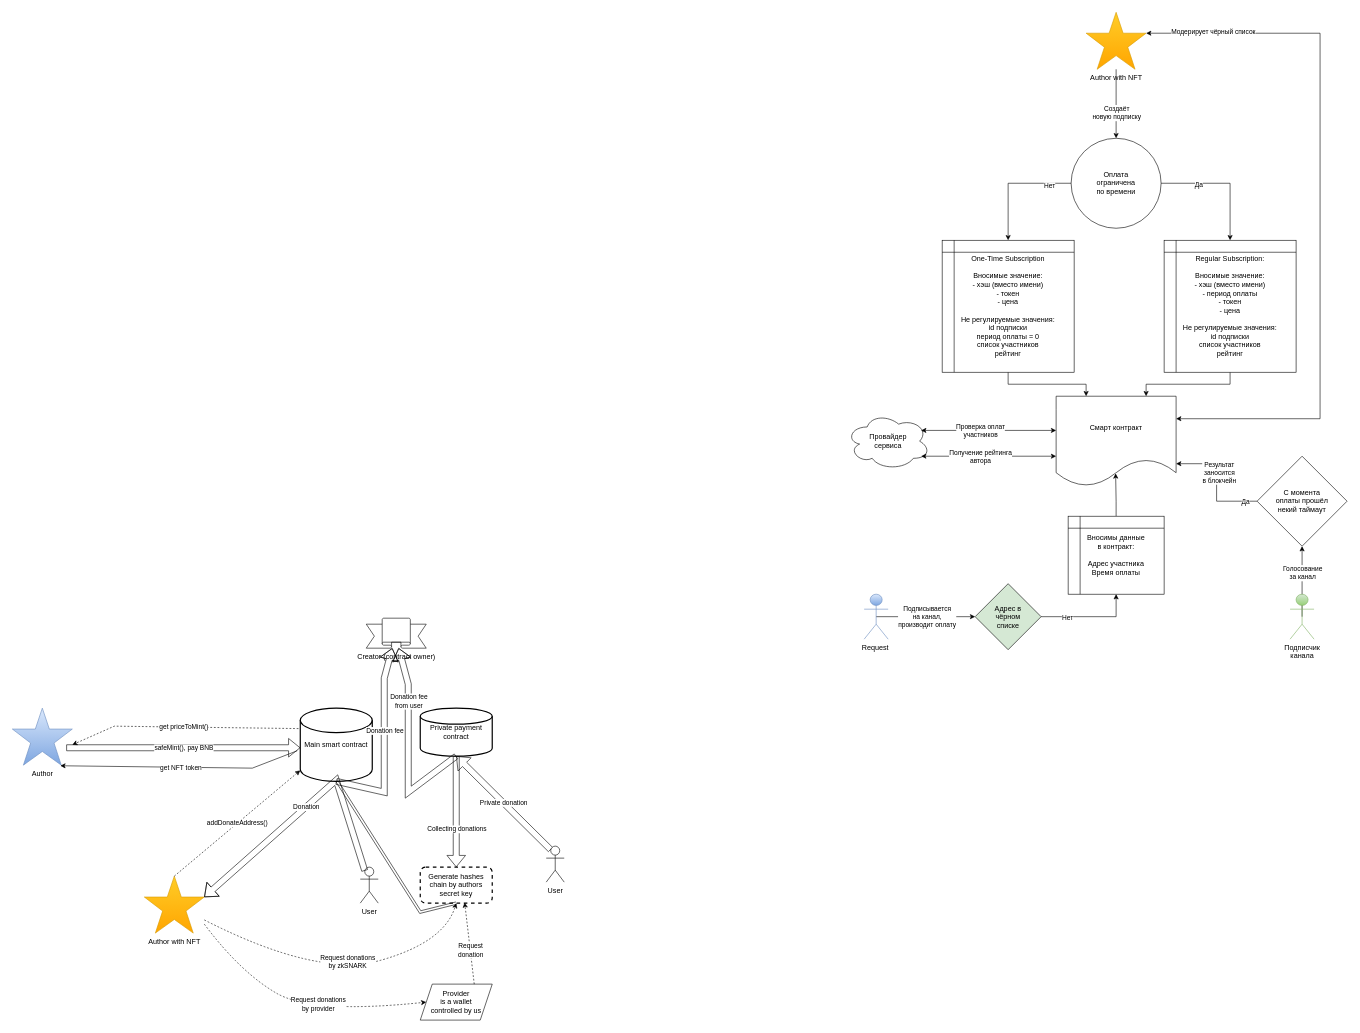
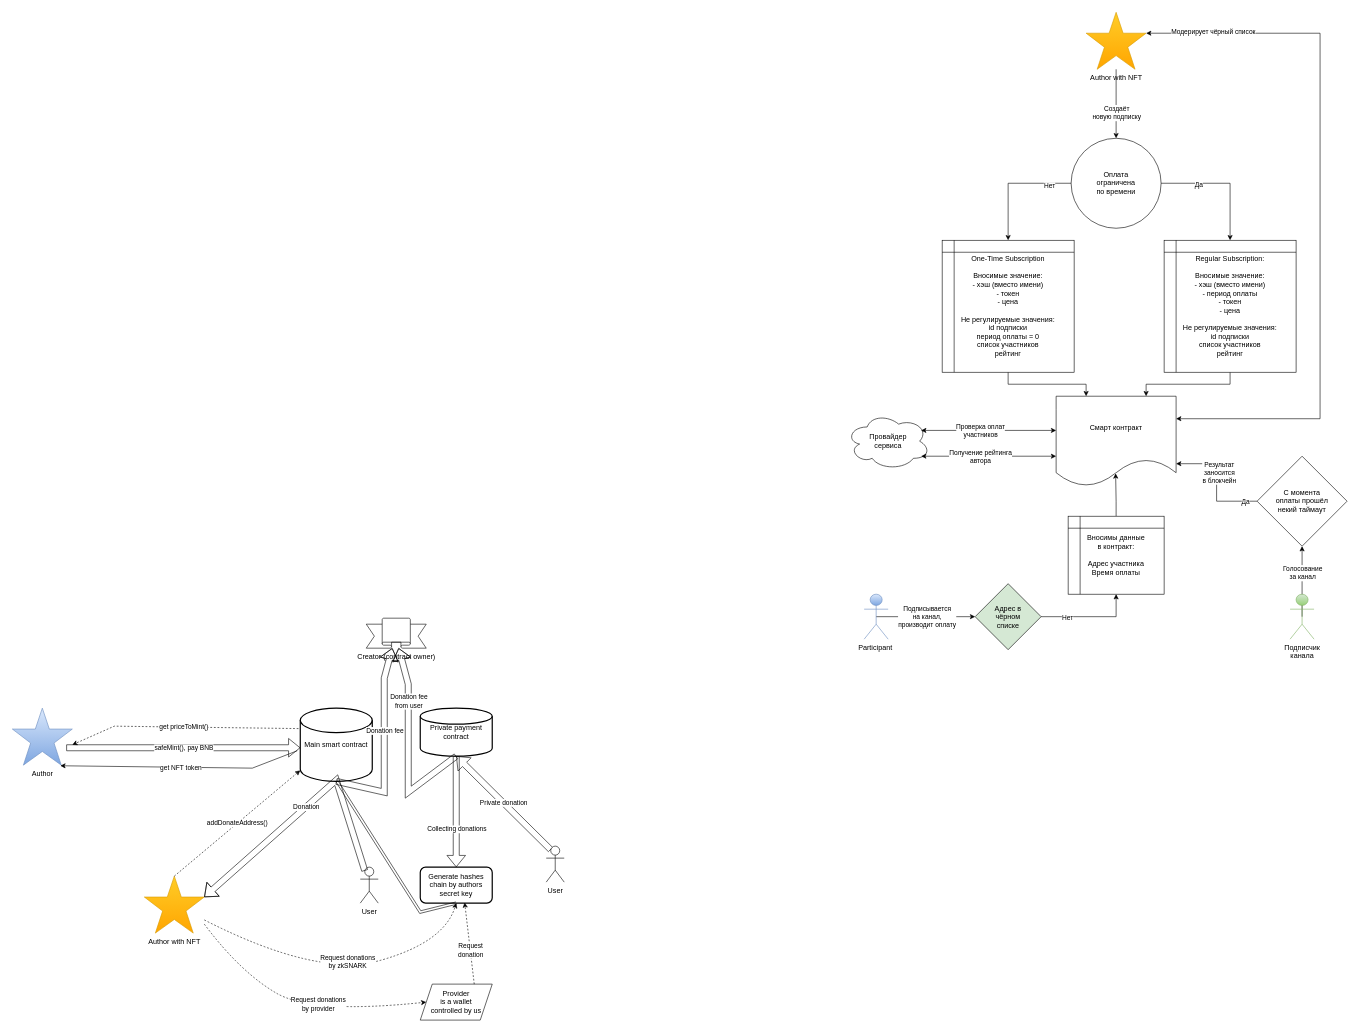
node "Request": label "Request" -> "Participant"
node "Generate hashes chain by authors secret key": style dashed -> solid
